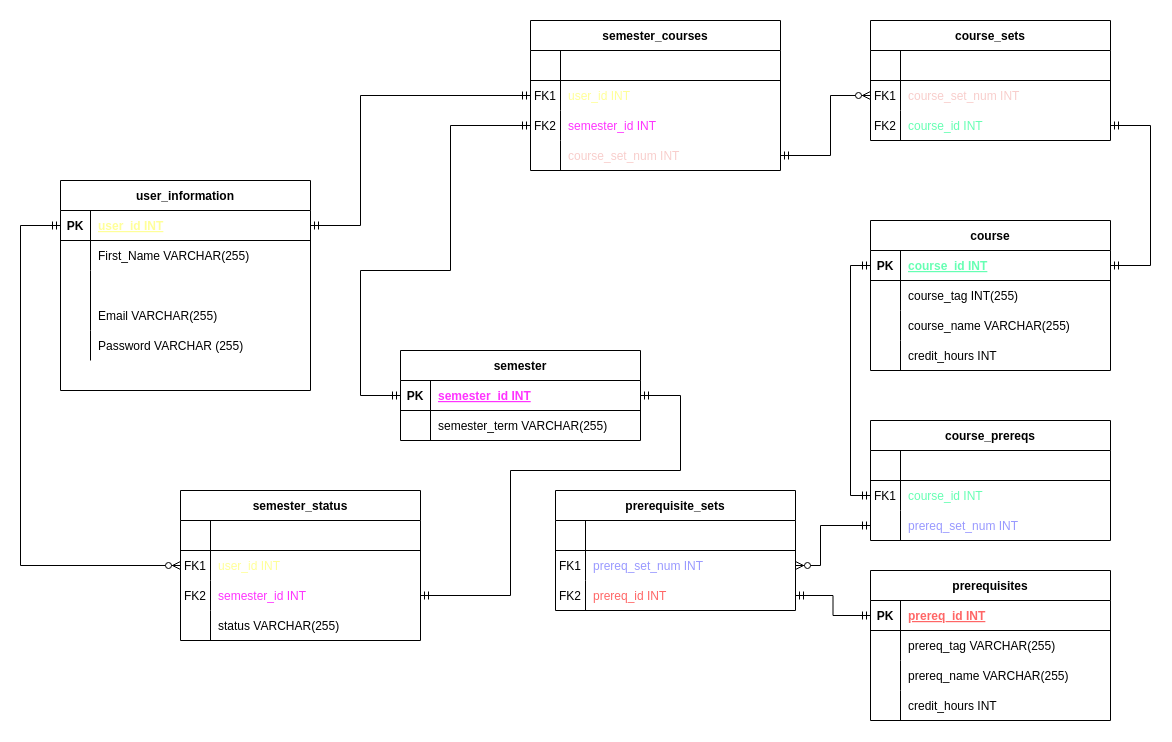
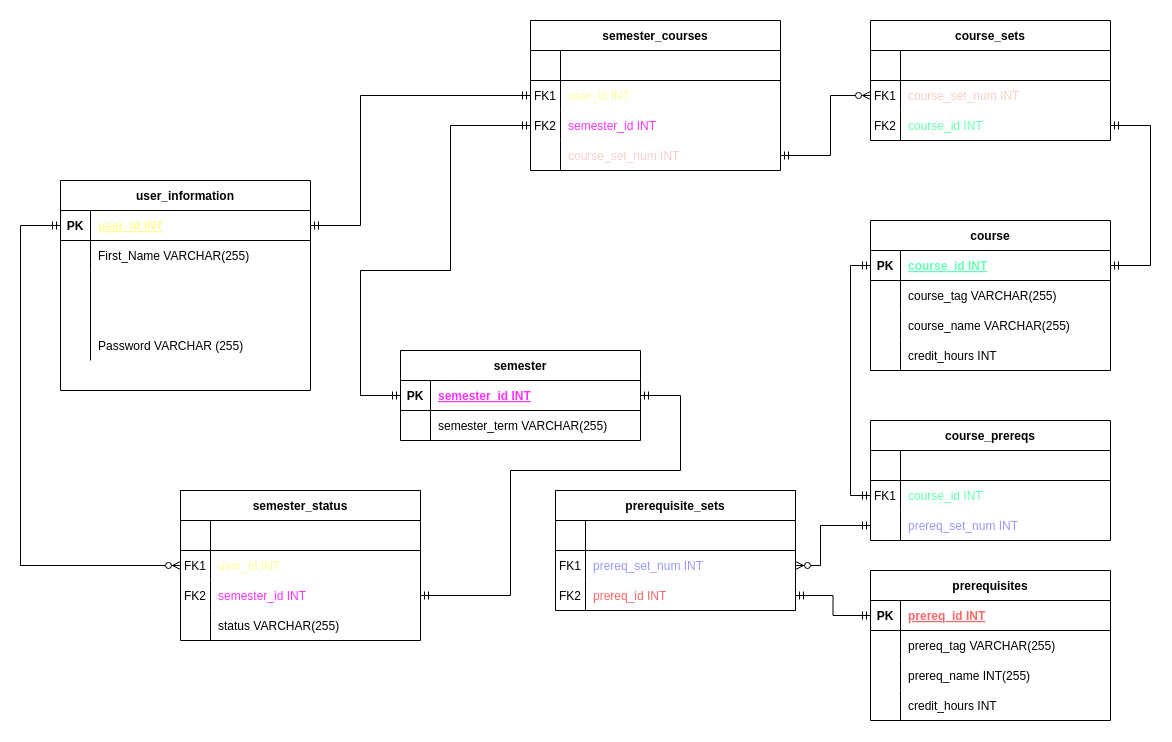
node "course_tag INT(255)": label "course_tag INT(255)" -> "course_tag VARCHAR(255)"
node "Email VARCHAR(255)": removed
node "prereq_name VARCHAR(255)": label "prereq_name VARCHAR(255)" -> "prereq_name INT(255)"
